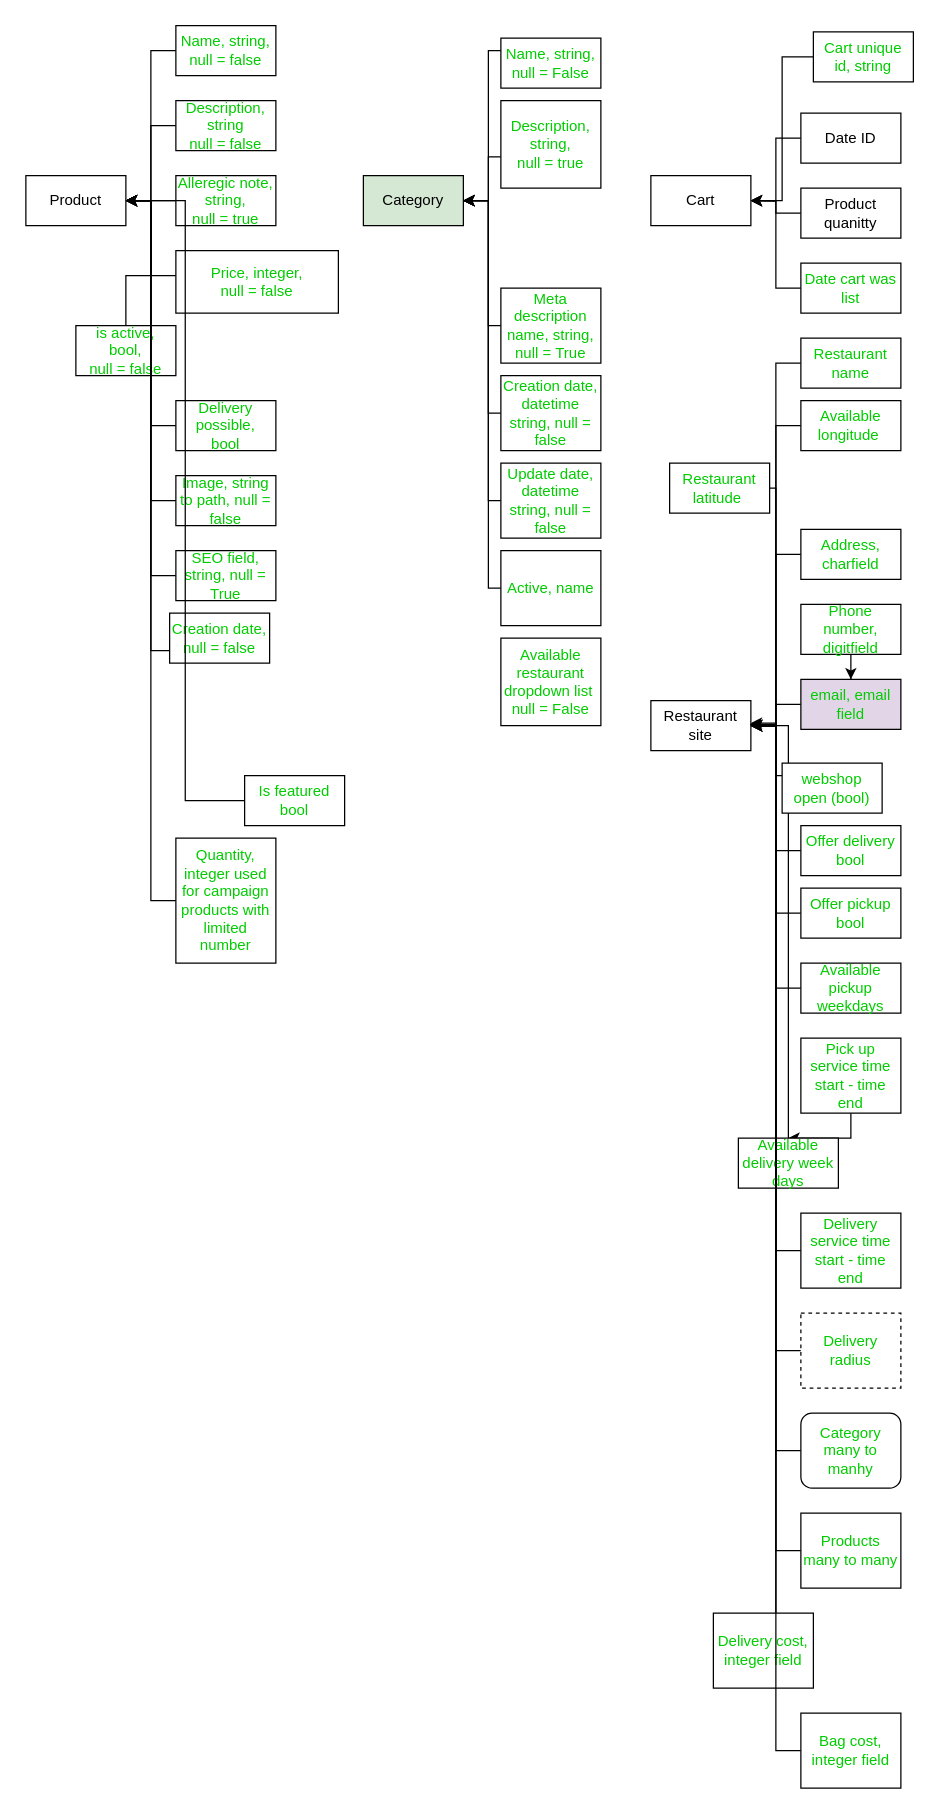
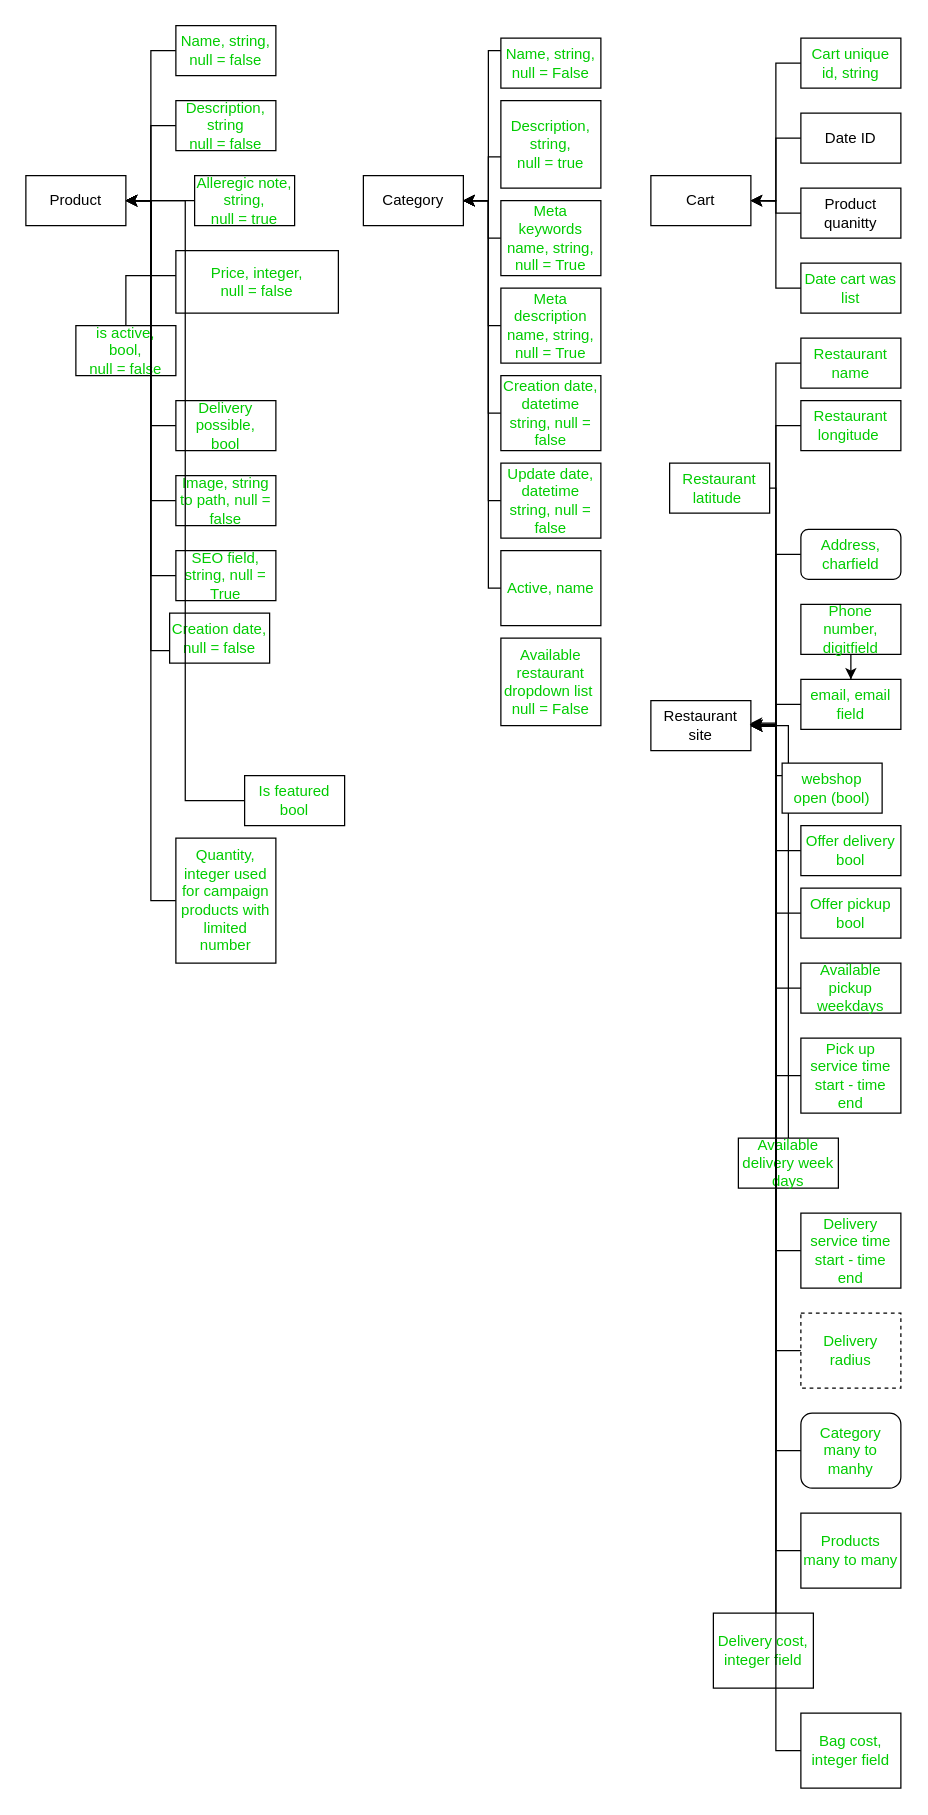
node "Cart unique id, string": moved (863, 57) -> (851, 63)
node "Alleregic note, string, null = true": moved (226, 201) -> (244, 201)
node "Category": fillcolor #d5e8d4 -> #ffffff
edge "Meta keywords name, string, null = True" -> "Category": added
node "Meta keywords name, string, null = True": added
node "Available longitude": label "Available longitude" -> "Restaurant longitude"
node "Address, charfield": shape rectangle -> rounded rectangle
node "email, email field": fillcolor #e1d5e7 -> #ffffff
edge "Pick up service time start - time end" -> "Available delivery week days": now "Pick up service time start - time end" -> "Restaurant site"
